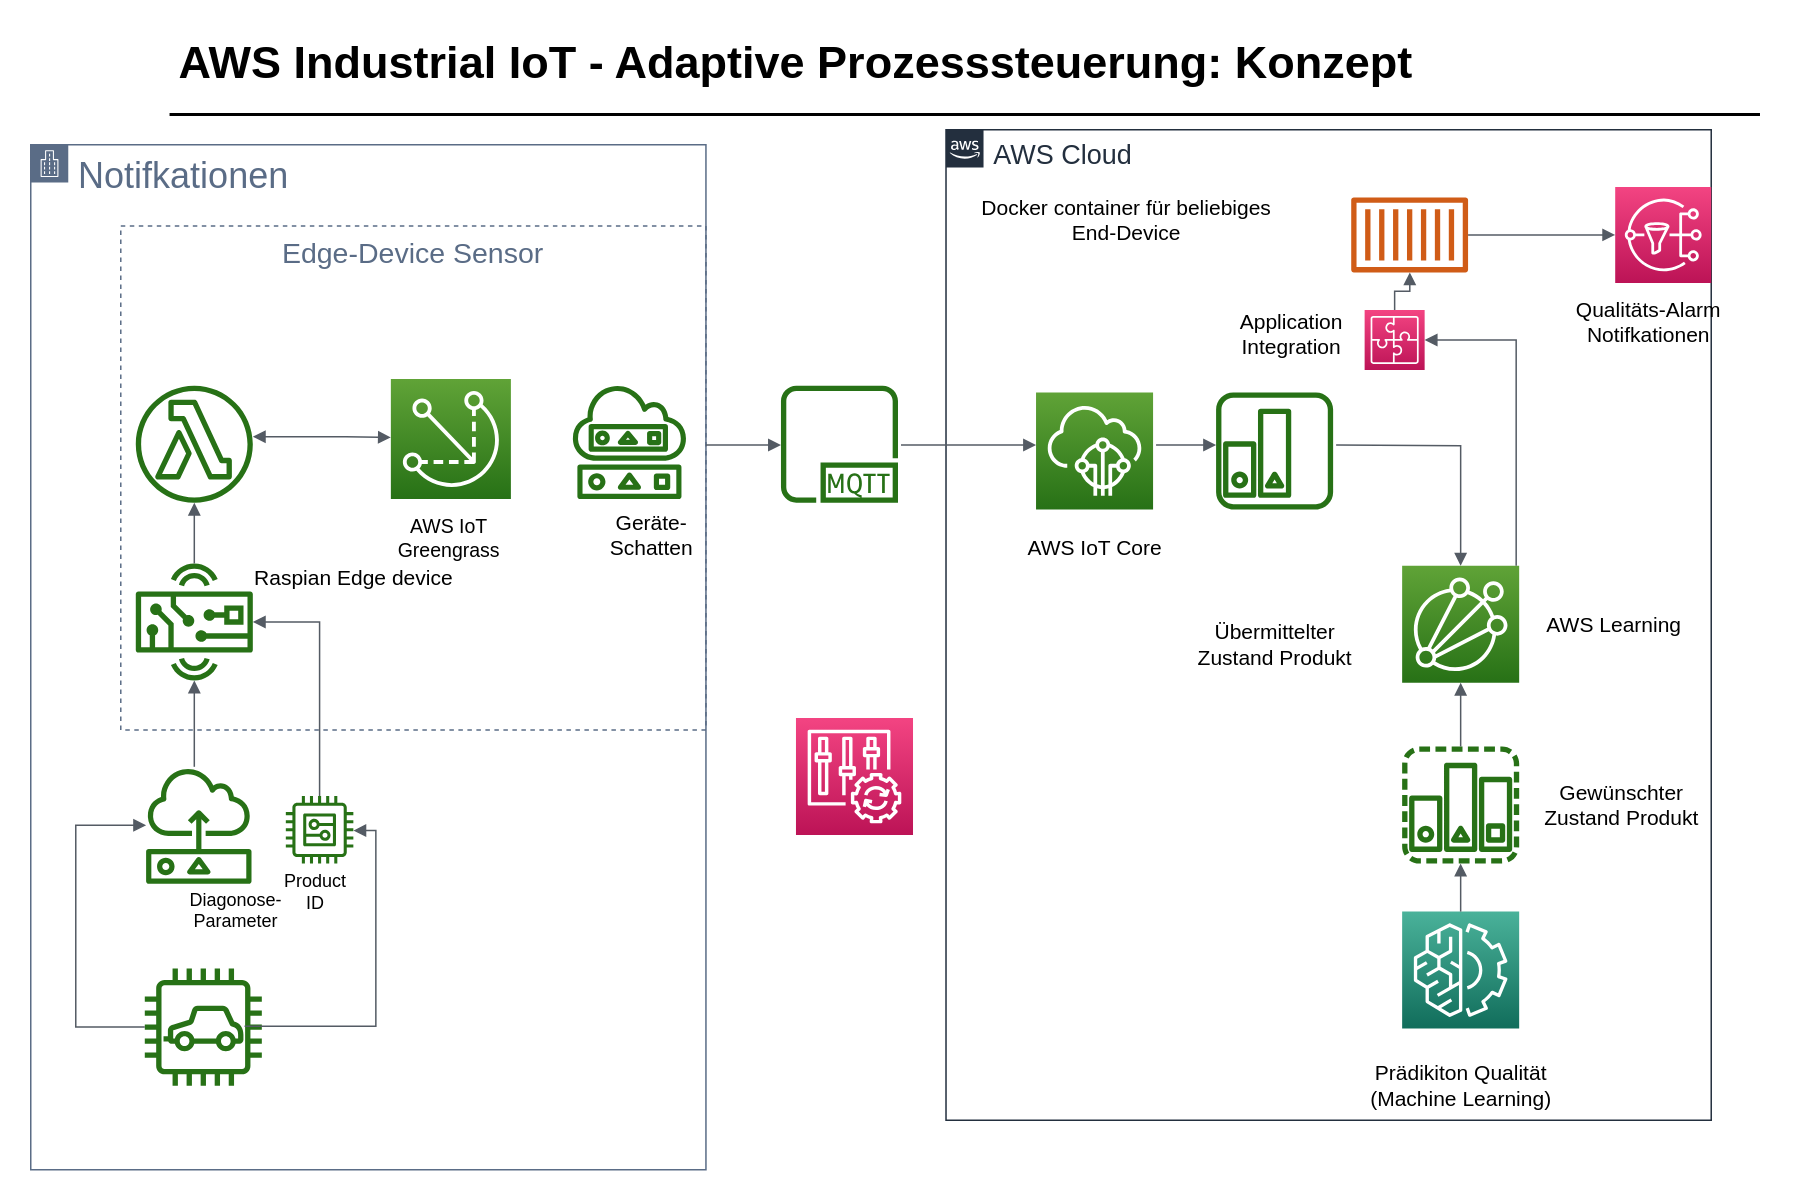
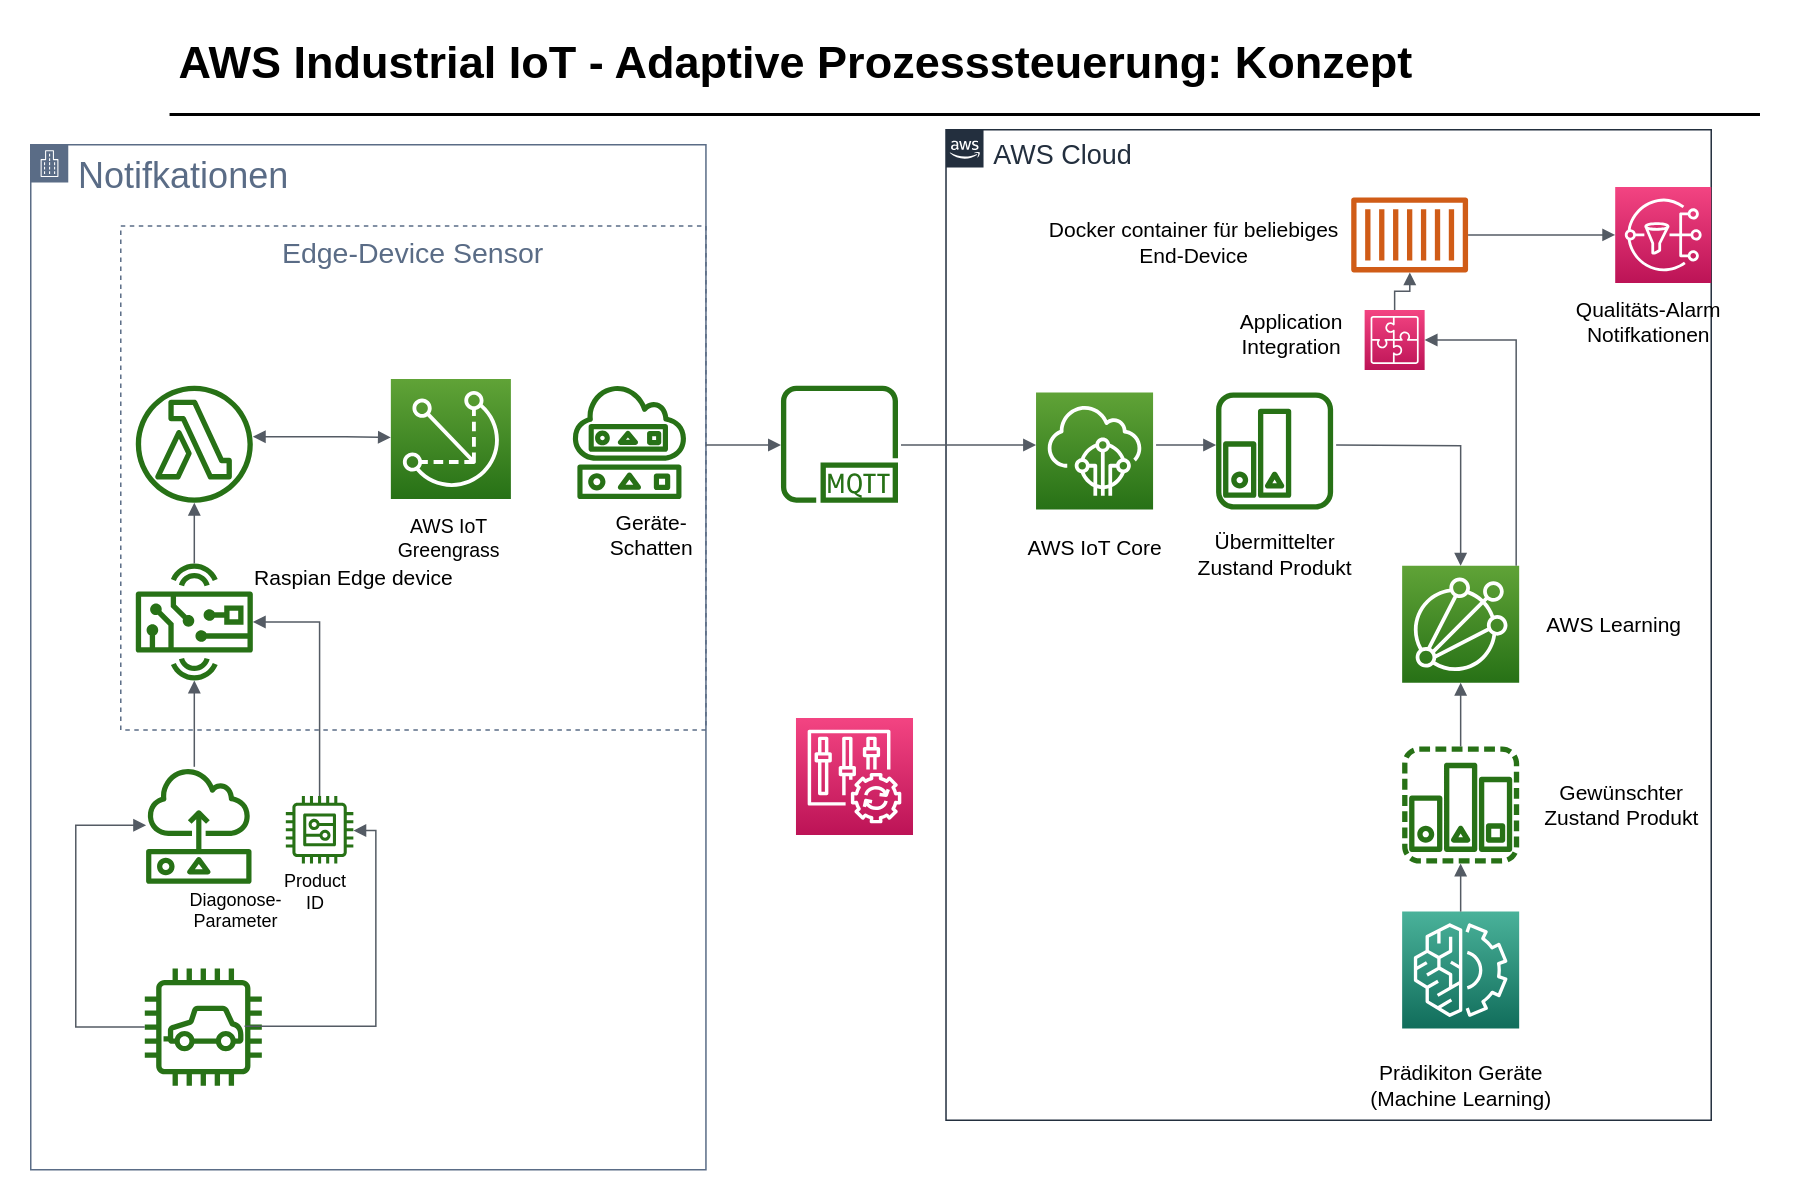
node "Docker container für beliebiges End-Device": moved (1126, 220) -> (1193, 242)
node "Übermittelter Zustand Produkt": moved (1274, 644) -> (1274, 554)
node "Prädikiton Qualität (Machine Learning)": label "Prädikiton Qualität (Machine Learning)" -> "Prädikiton Geräte (Machine Learning)"
